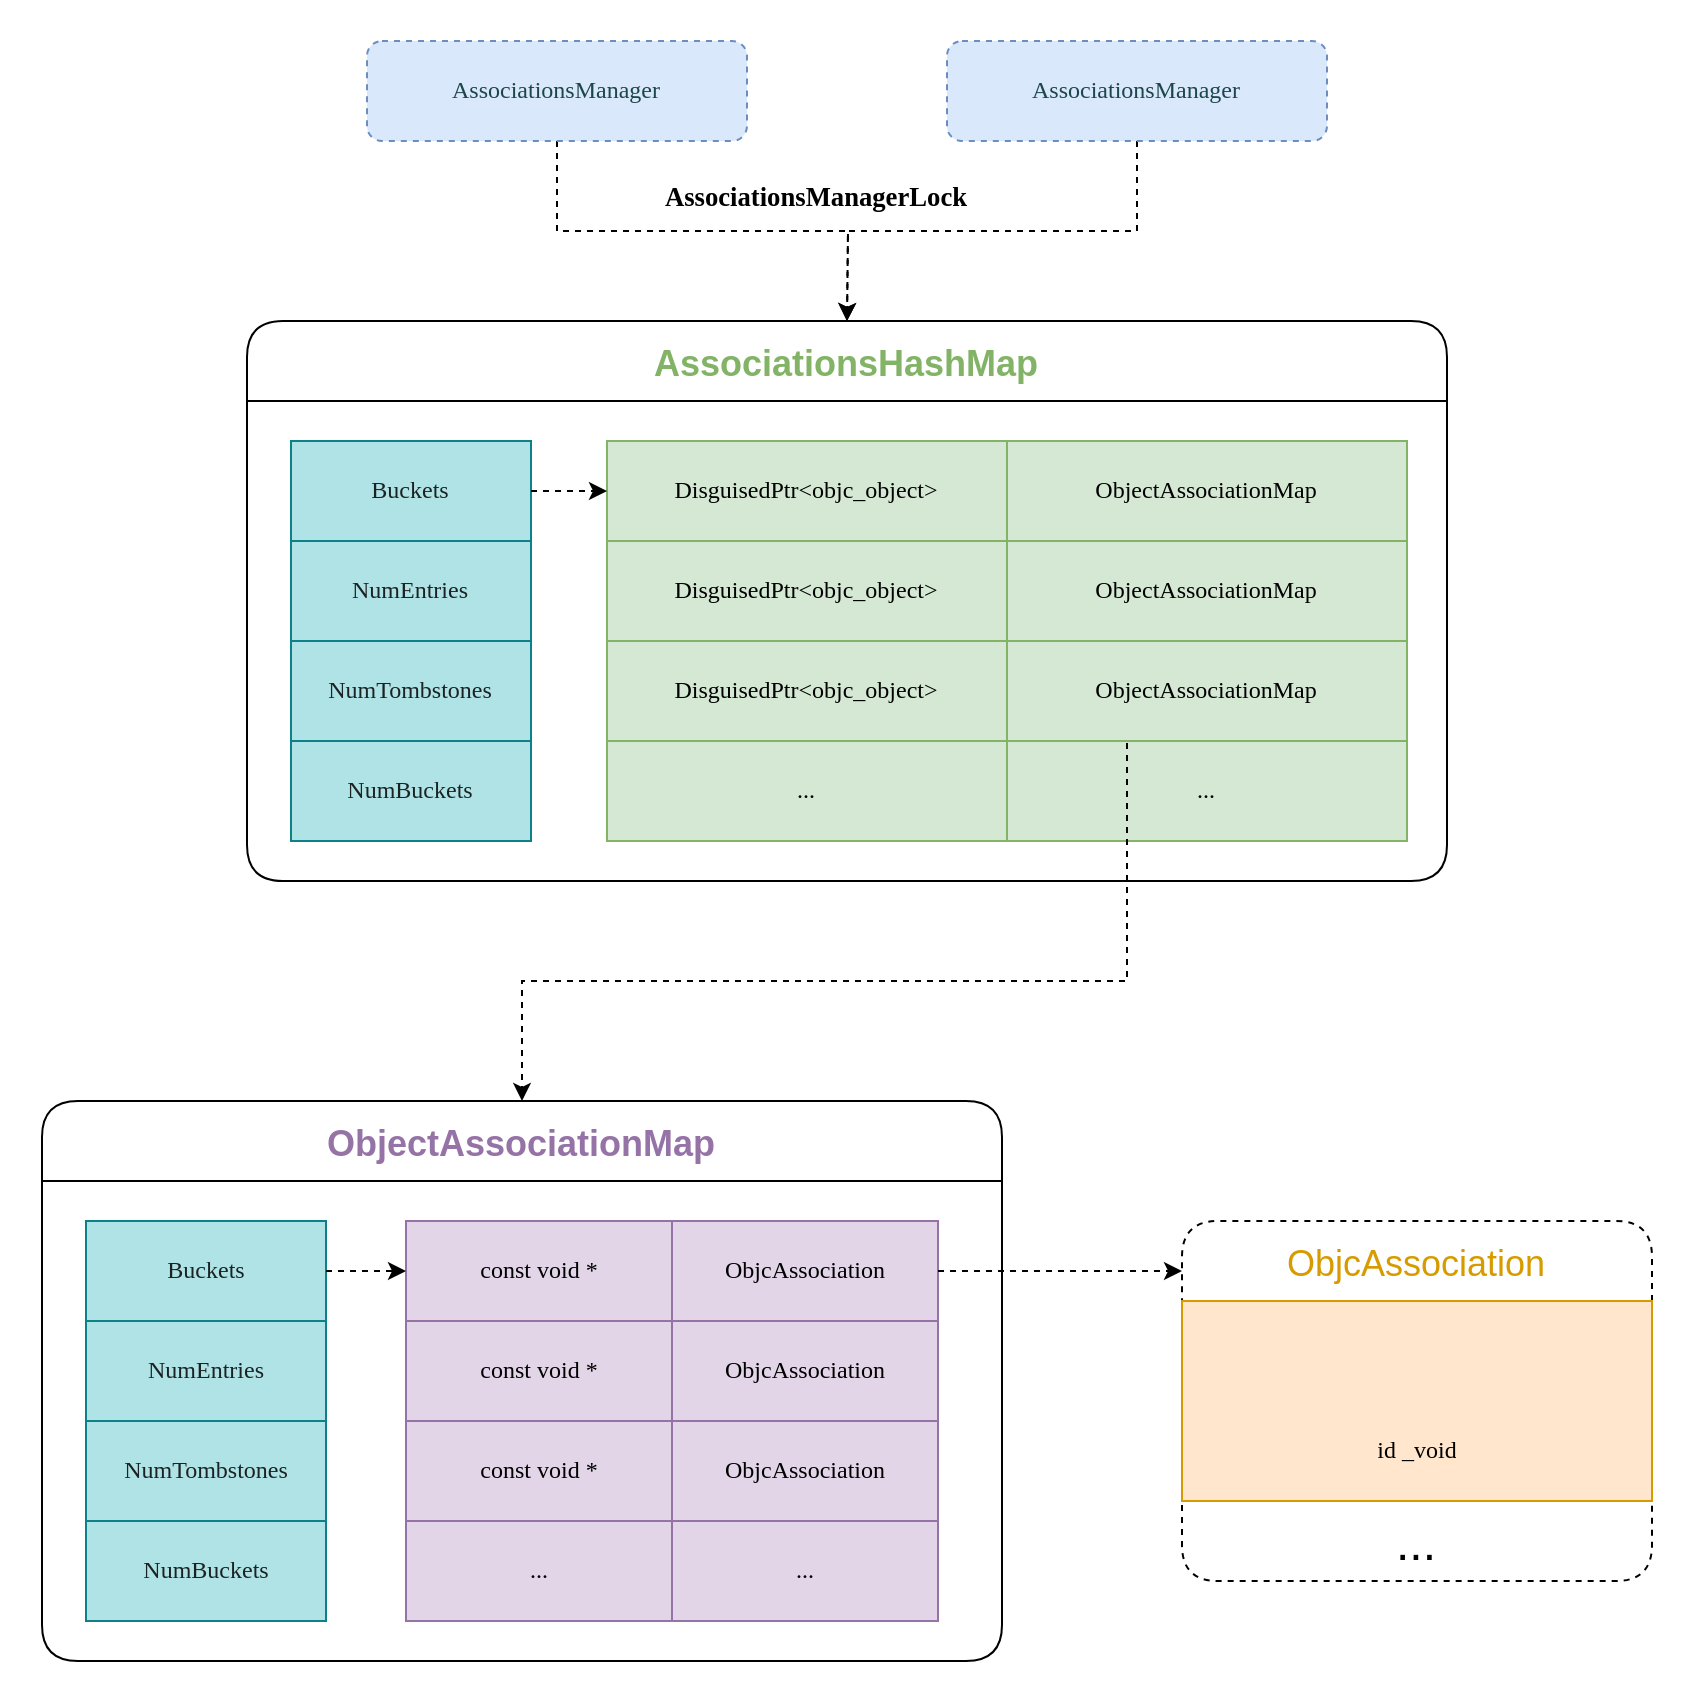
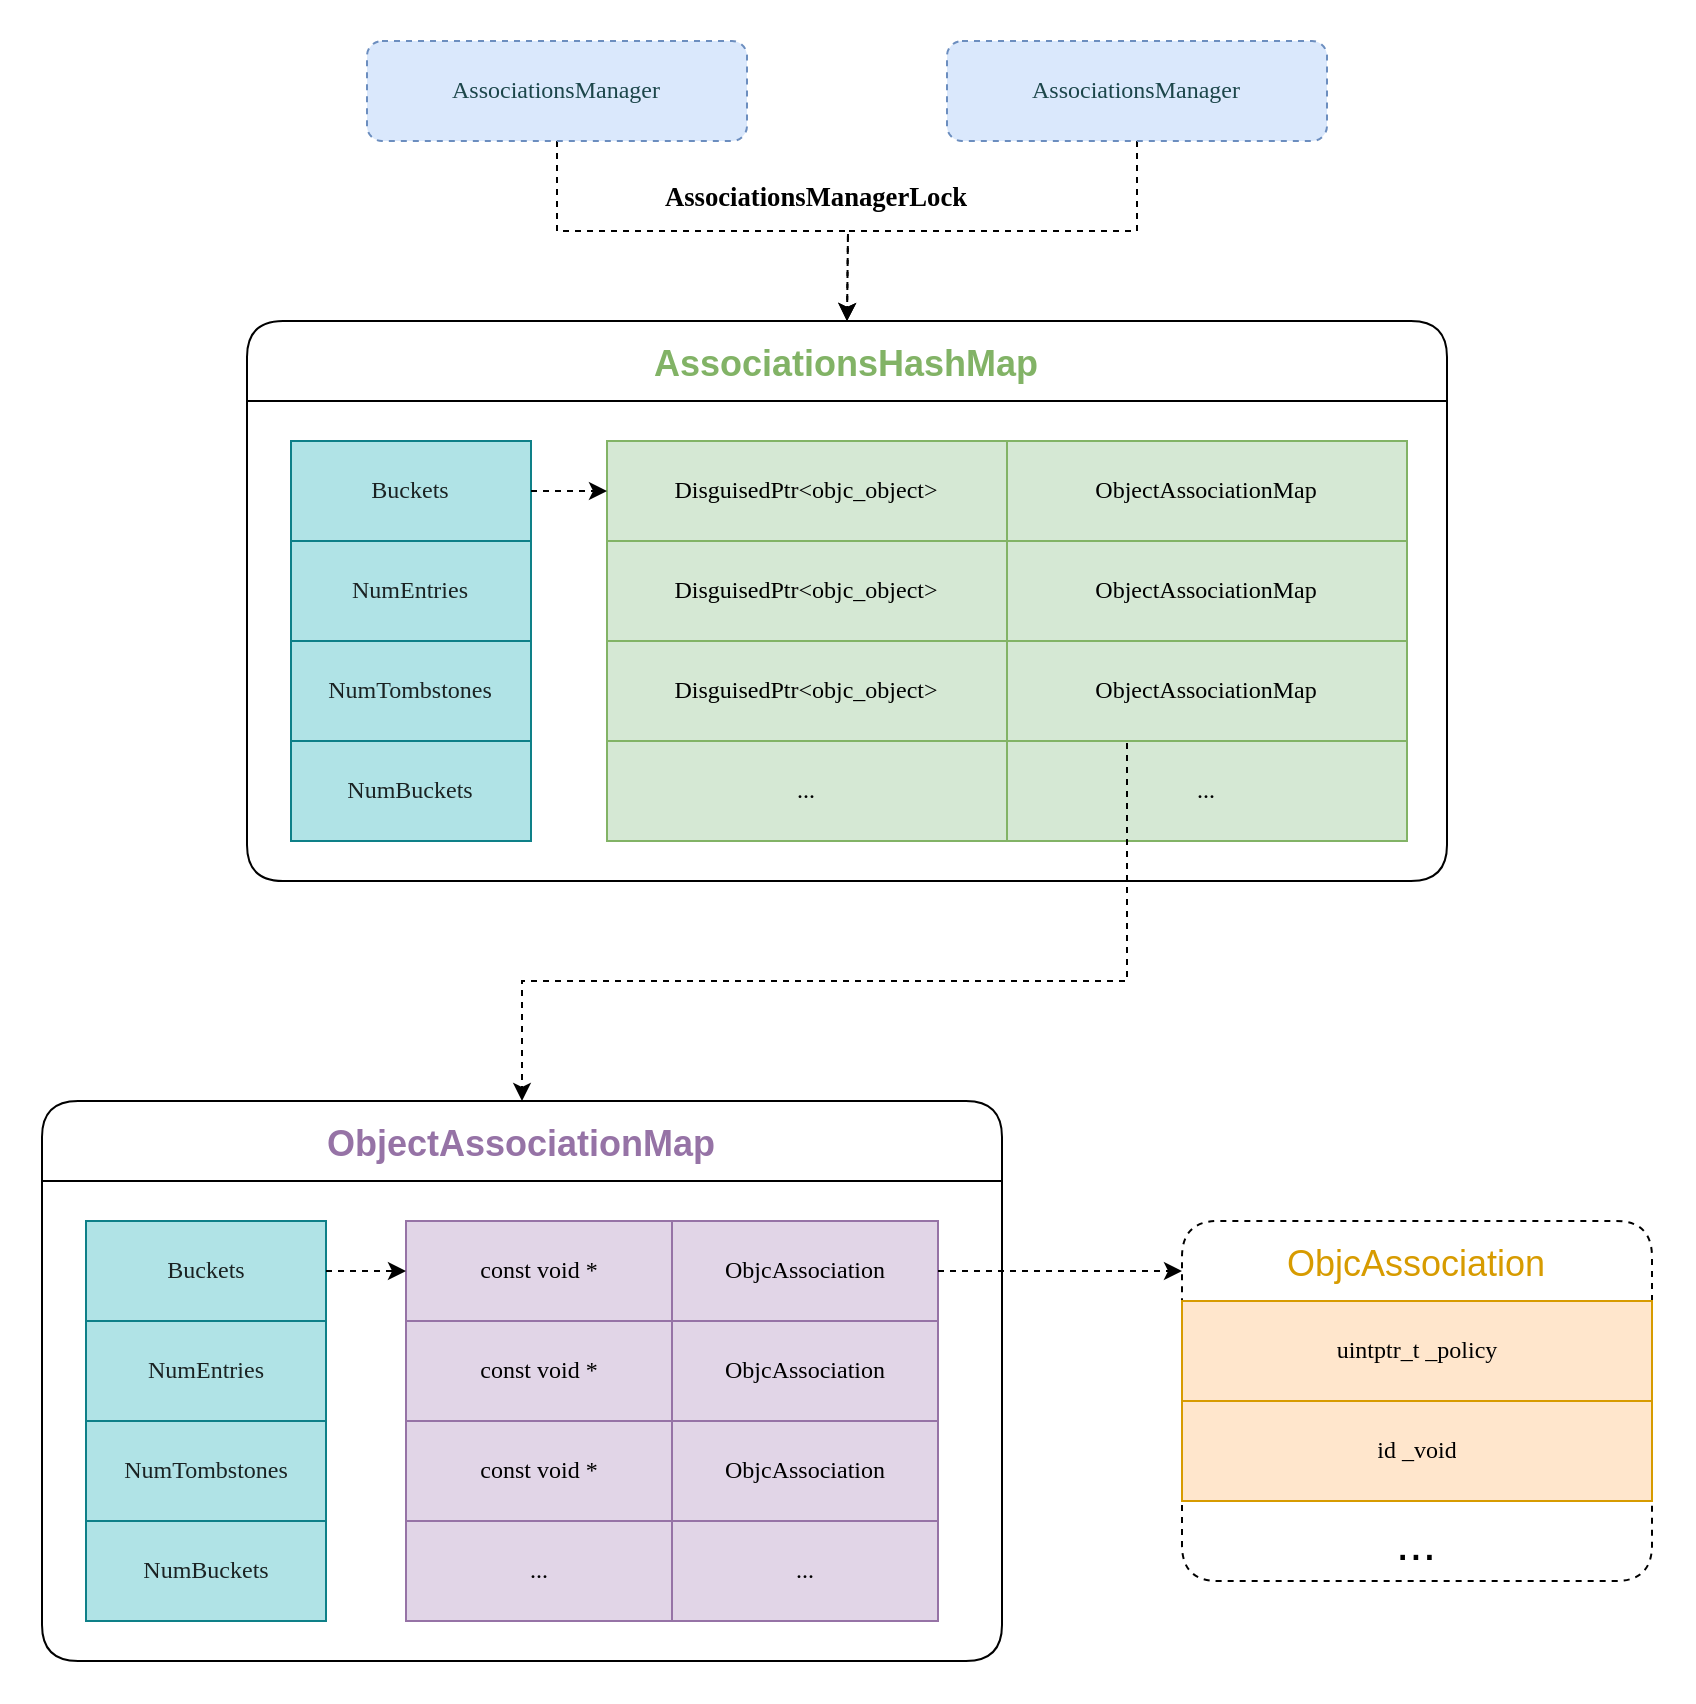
node "uintptr_t _policy": added
